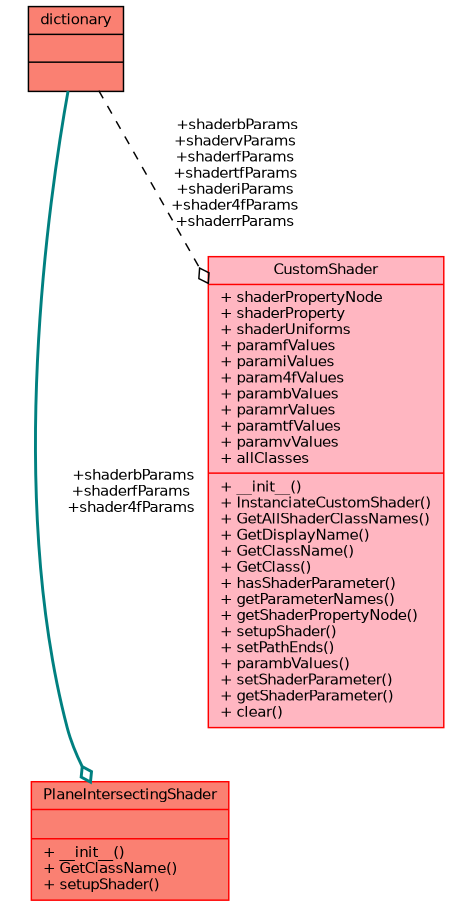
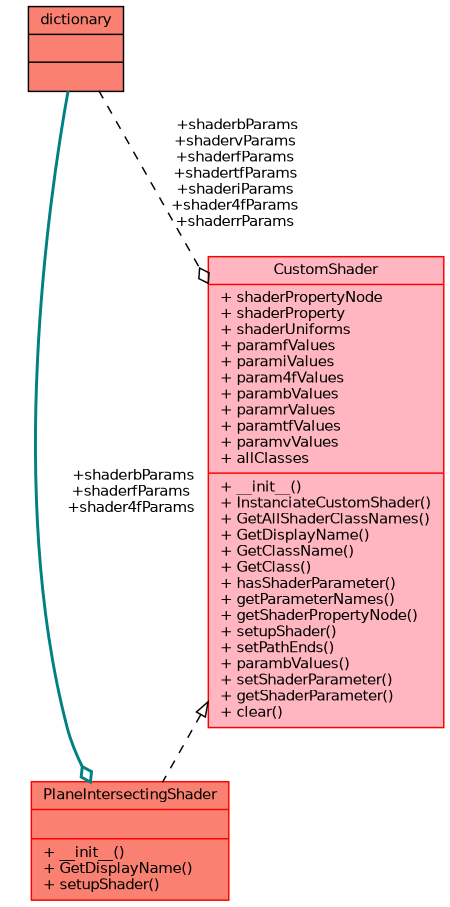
edge "PlaneIntersectingShader" -> "CustomShader": added
node "PlaneIntersectingShader": text "+ GetClassName()" -> "+ GetDisplayName()"
